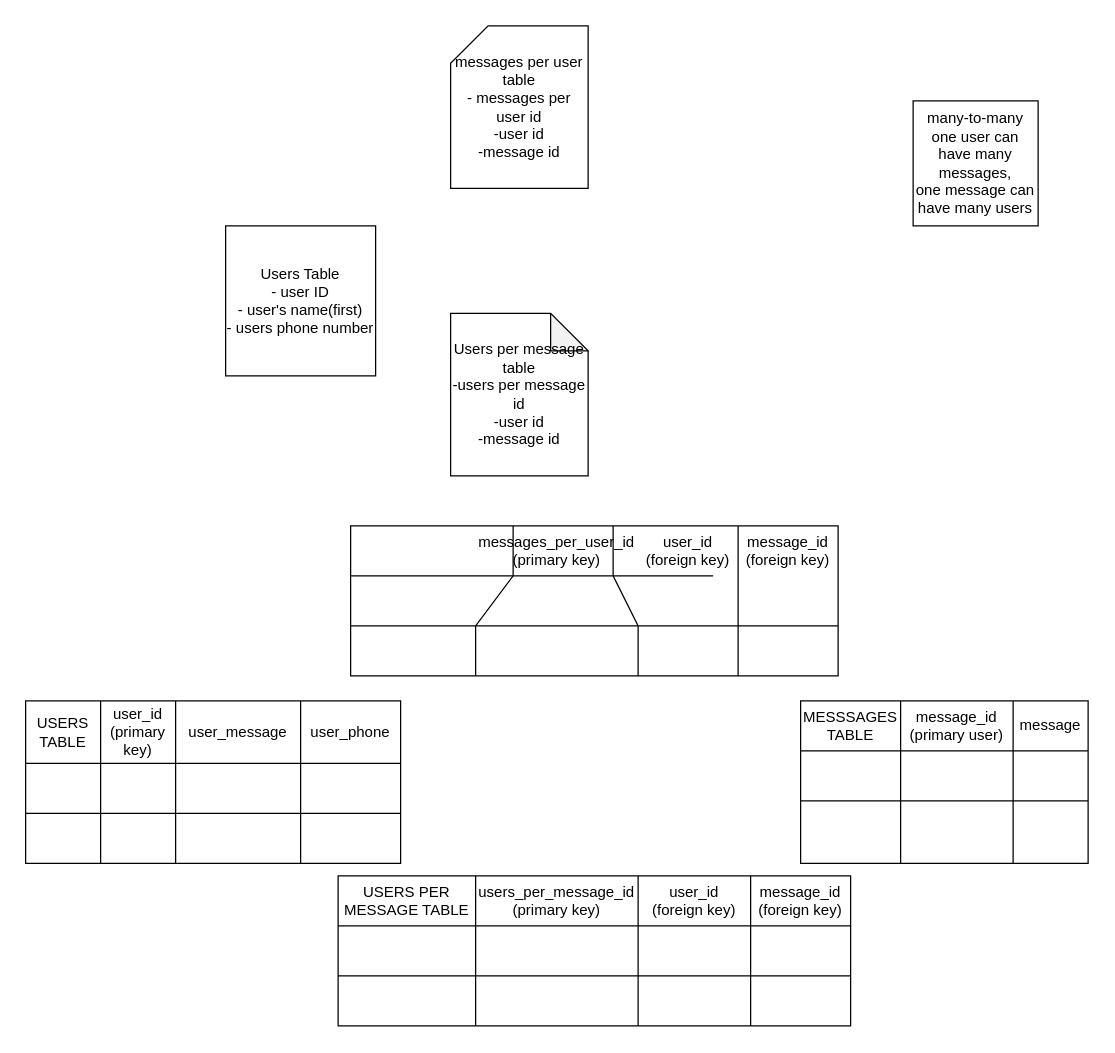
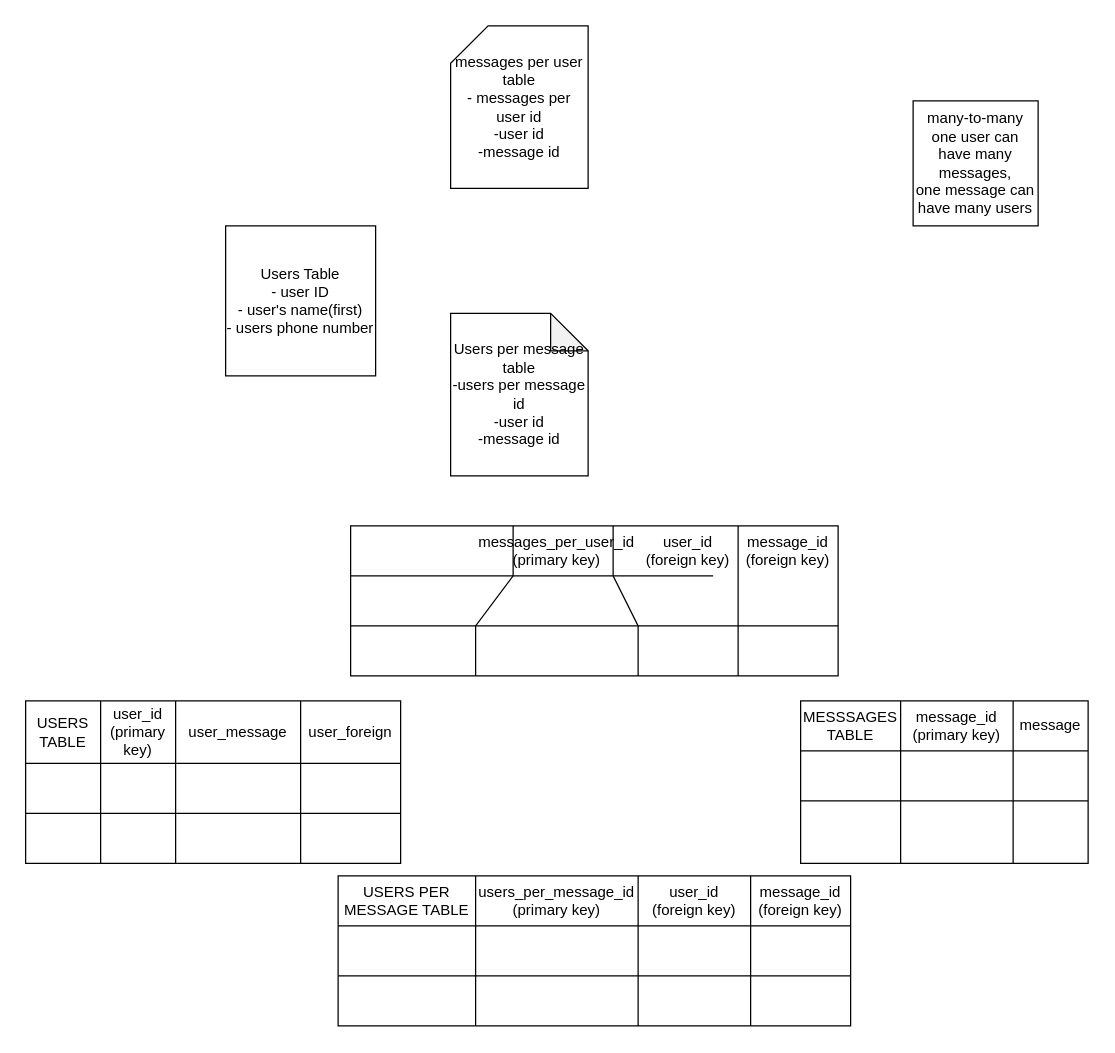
node "message_id (primary user)": label "message_id (primary user)" -> "message_id (primary key)"
node "user_phone": label "user_phone" -> "user_foreign"
